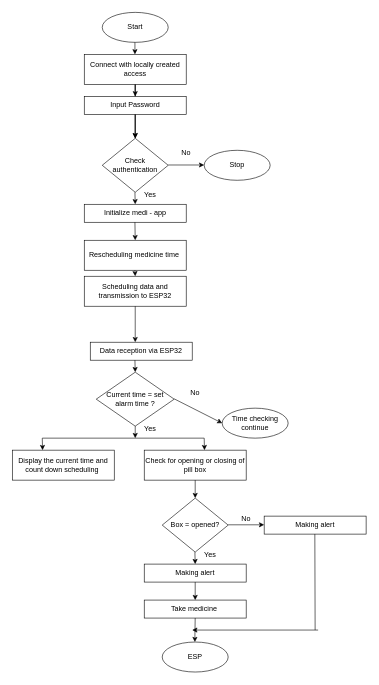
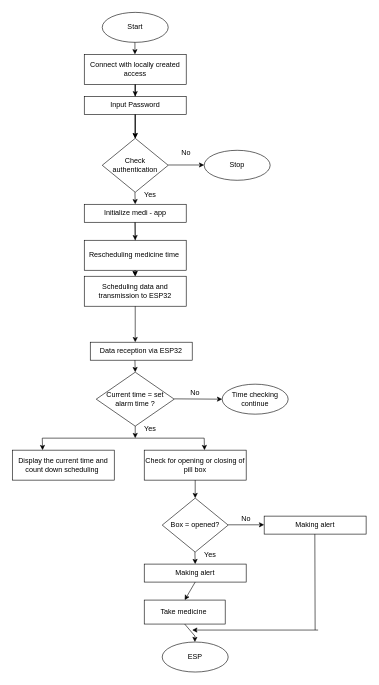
edge "Initialize medi - app" -> "Scheduling data and transmission to ESP32": added
node "Time checking continue": moved (255, 423) -> (255, 399)
node "Take medicine": size 102x18 -> 81x24
